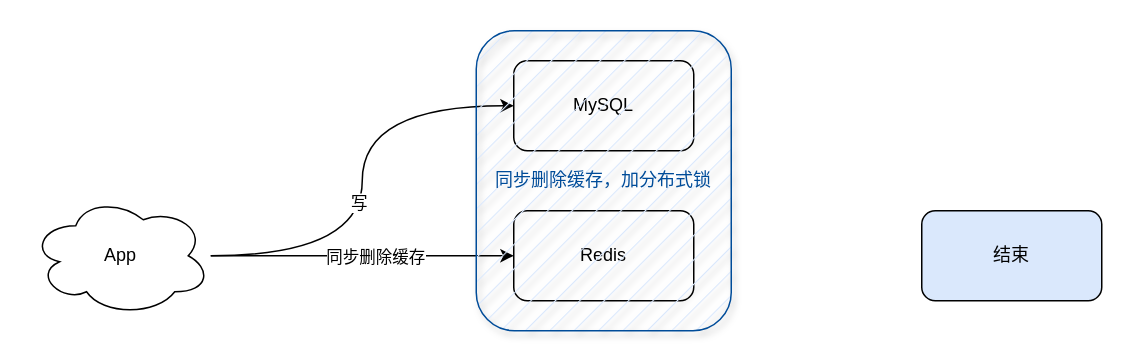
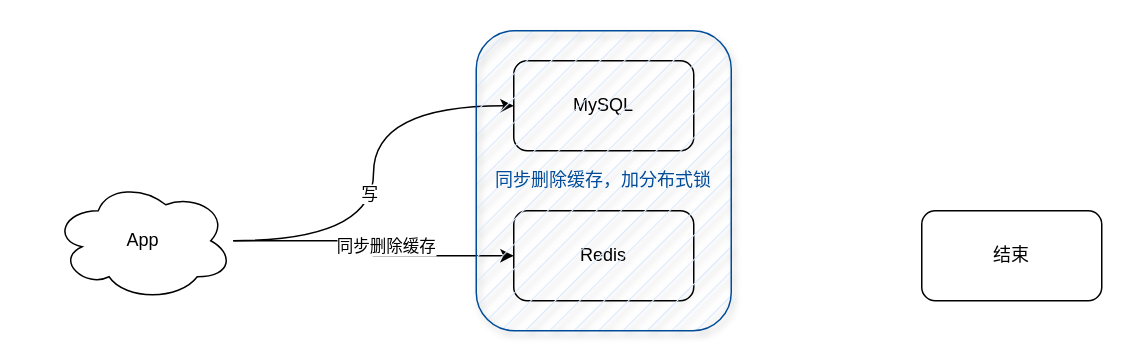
node "App": moved (121, 256) -> (143, 241)
node "结束": fillcolor #dae8fc -> #ffffff
